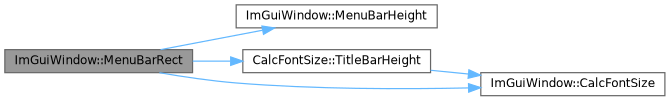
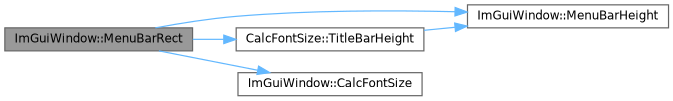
edge "CalcFontSize::TitleBarHeight" -> "ImGuiWindow::CalcFontSize": now "CalcFontSize::TitleBarHeight" -> "ImGuiWindow::MenuBarHeight"
